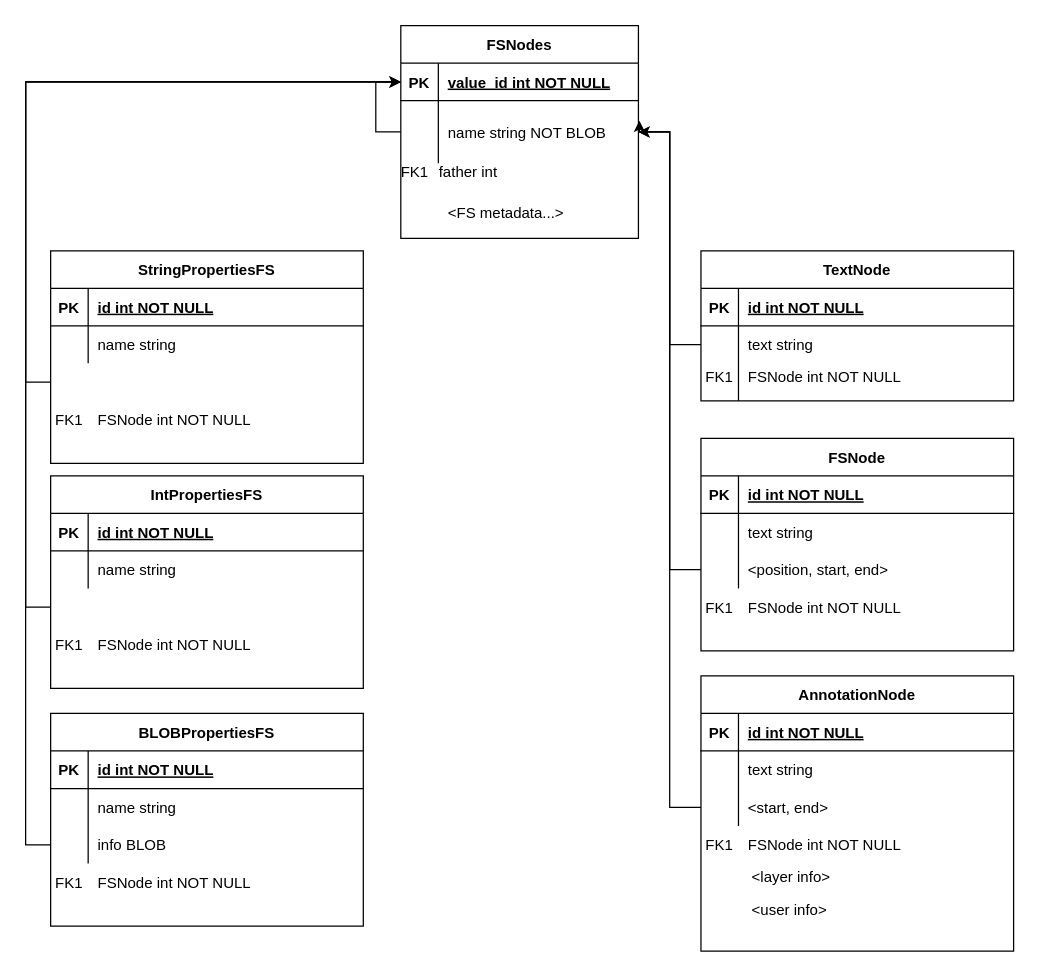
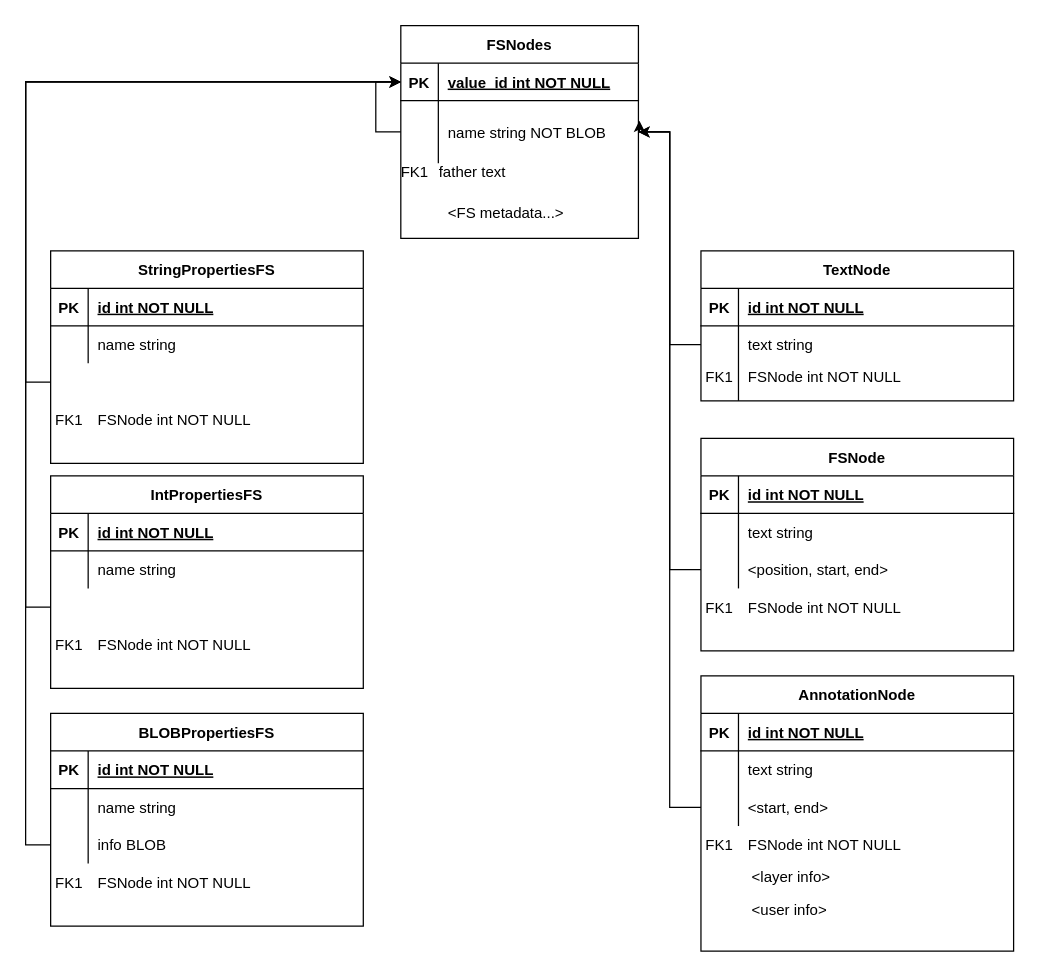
node "father int": label "father int" -> "father text"
